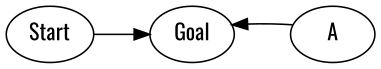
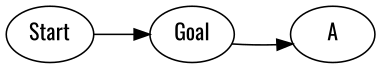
edge "A" -> "Goal": reversed
